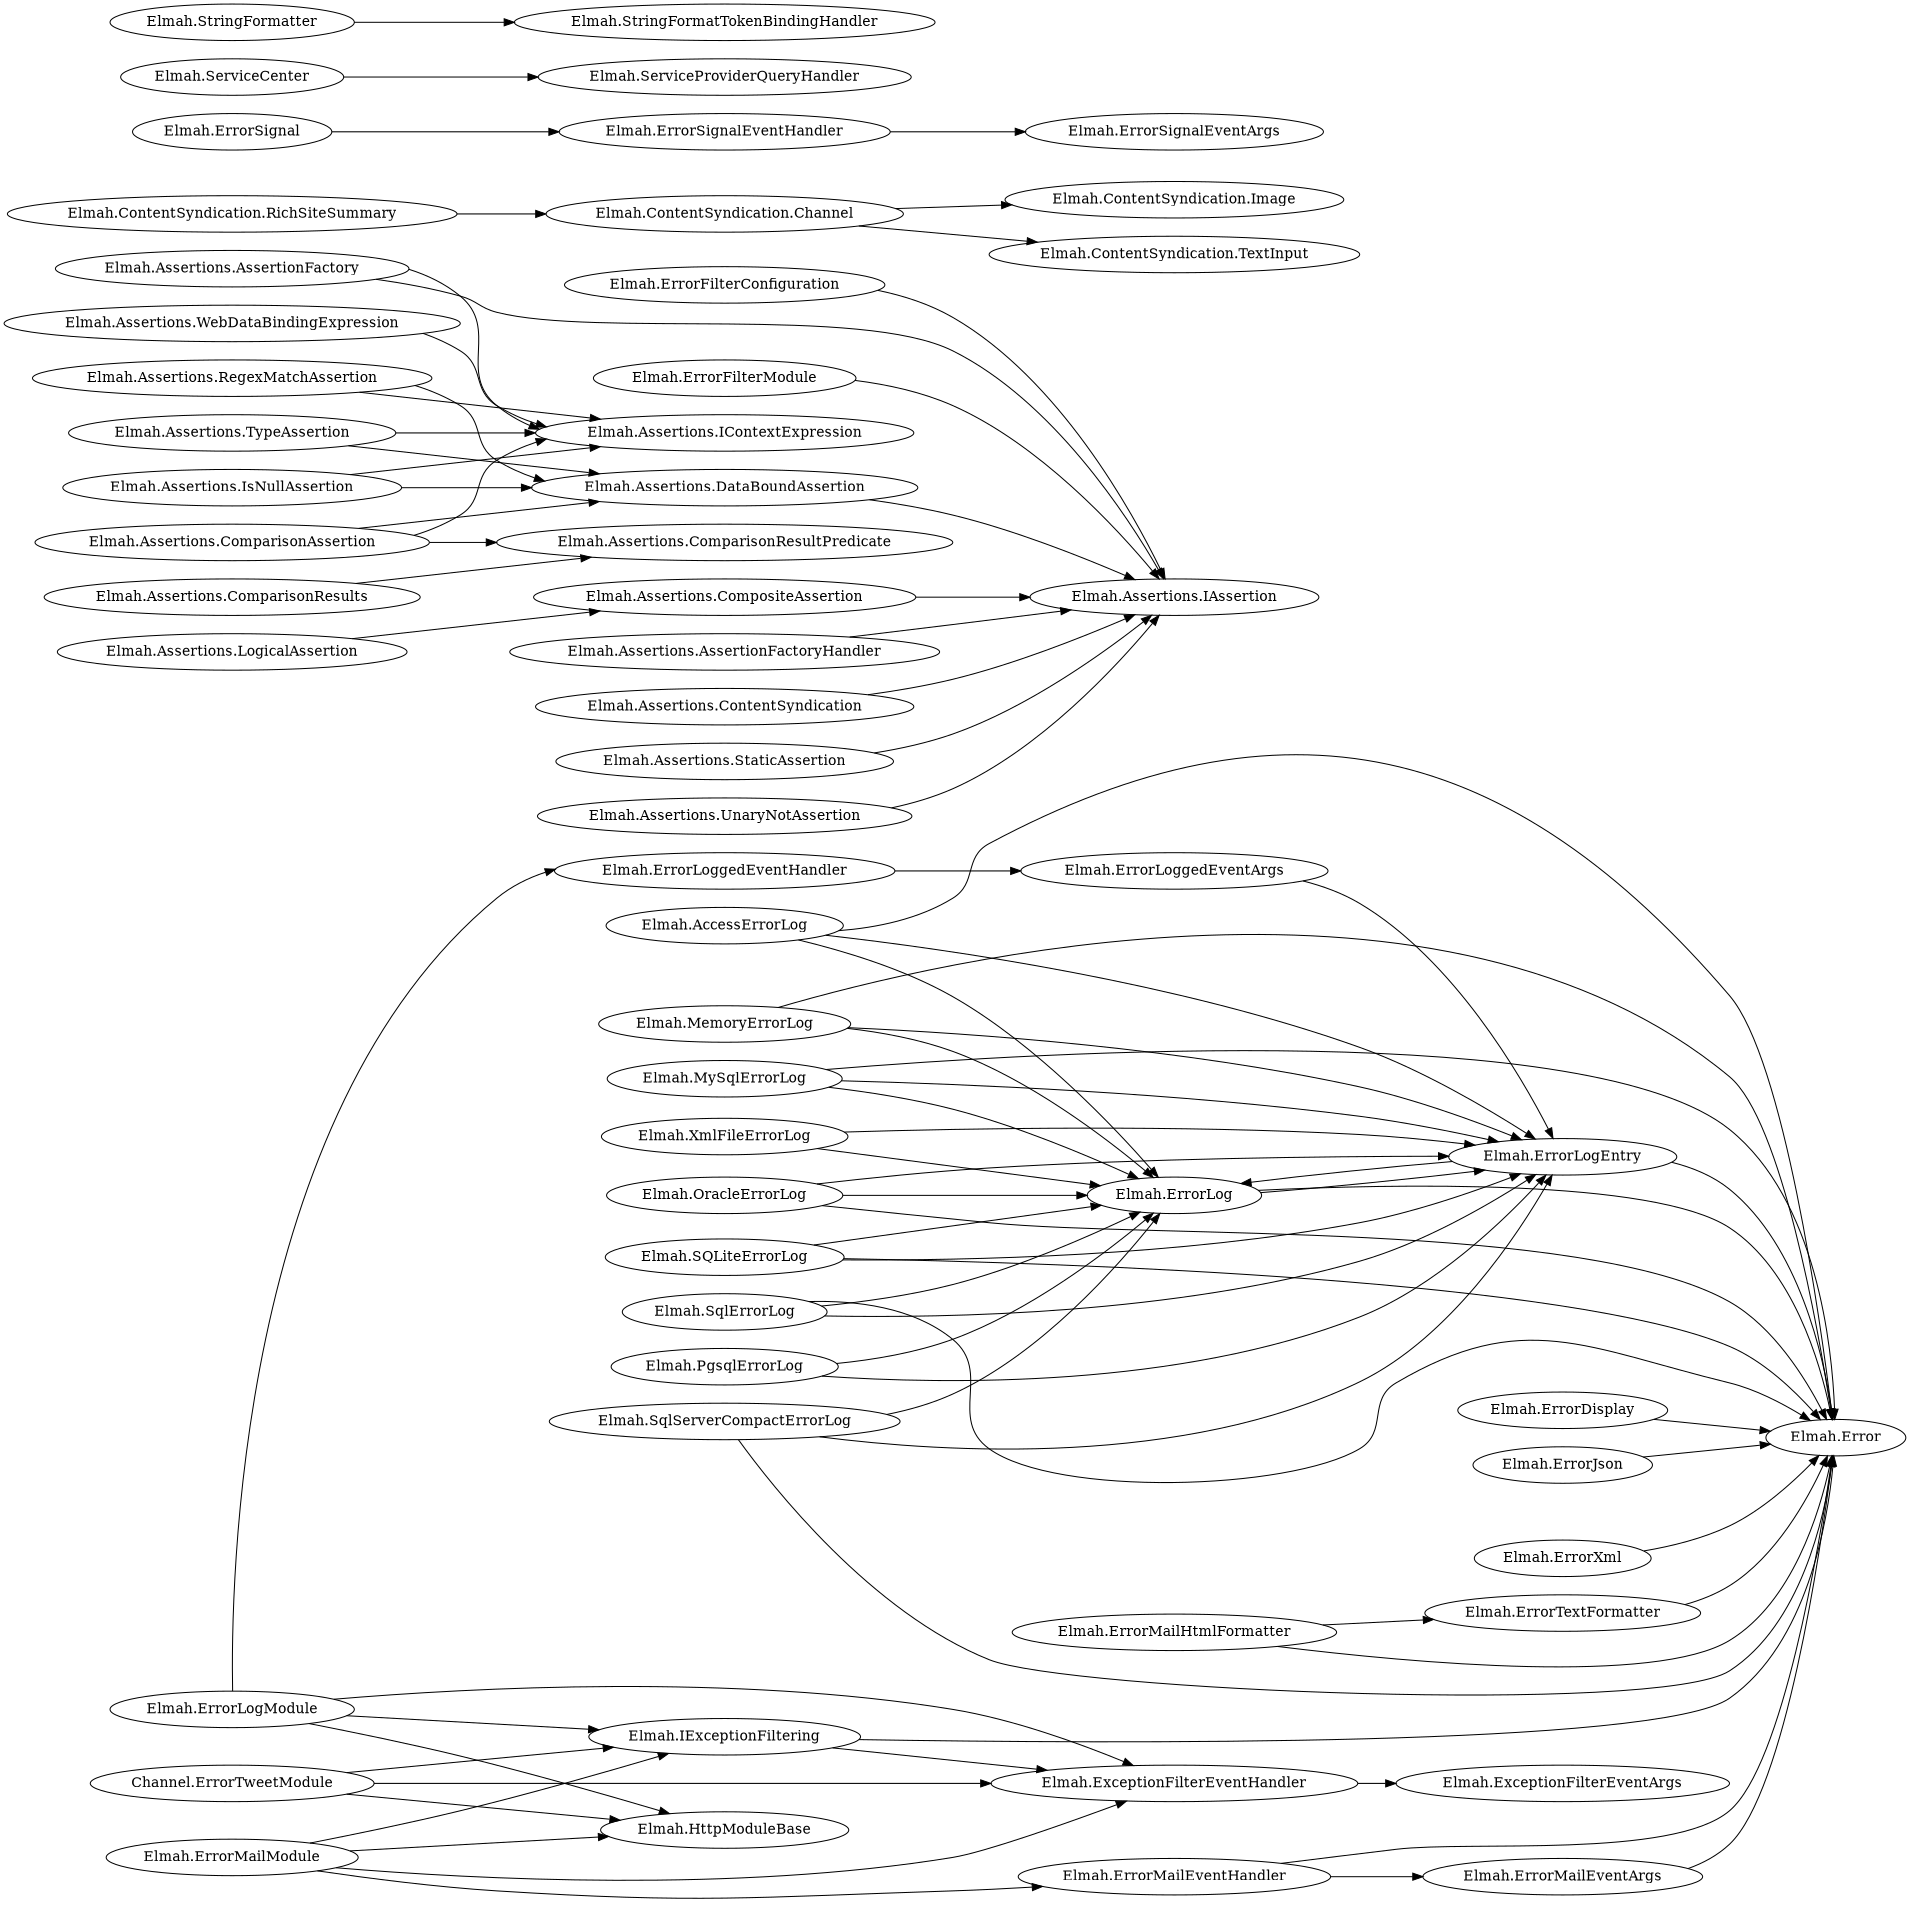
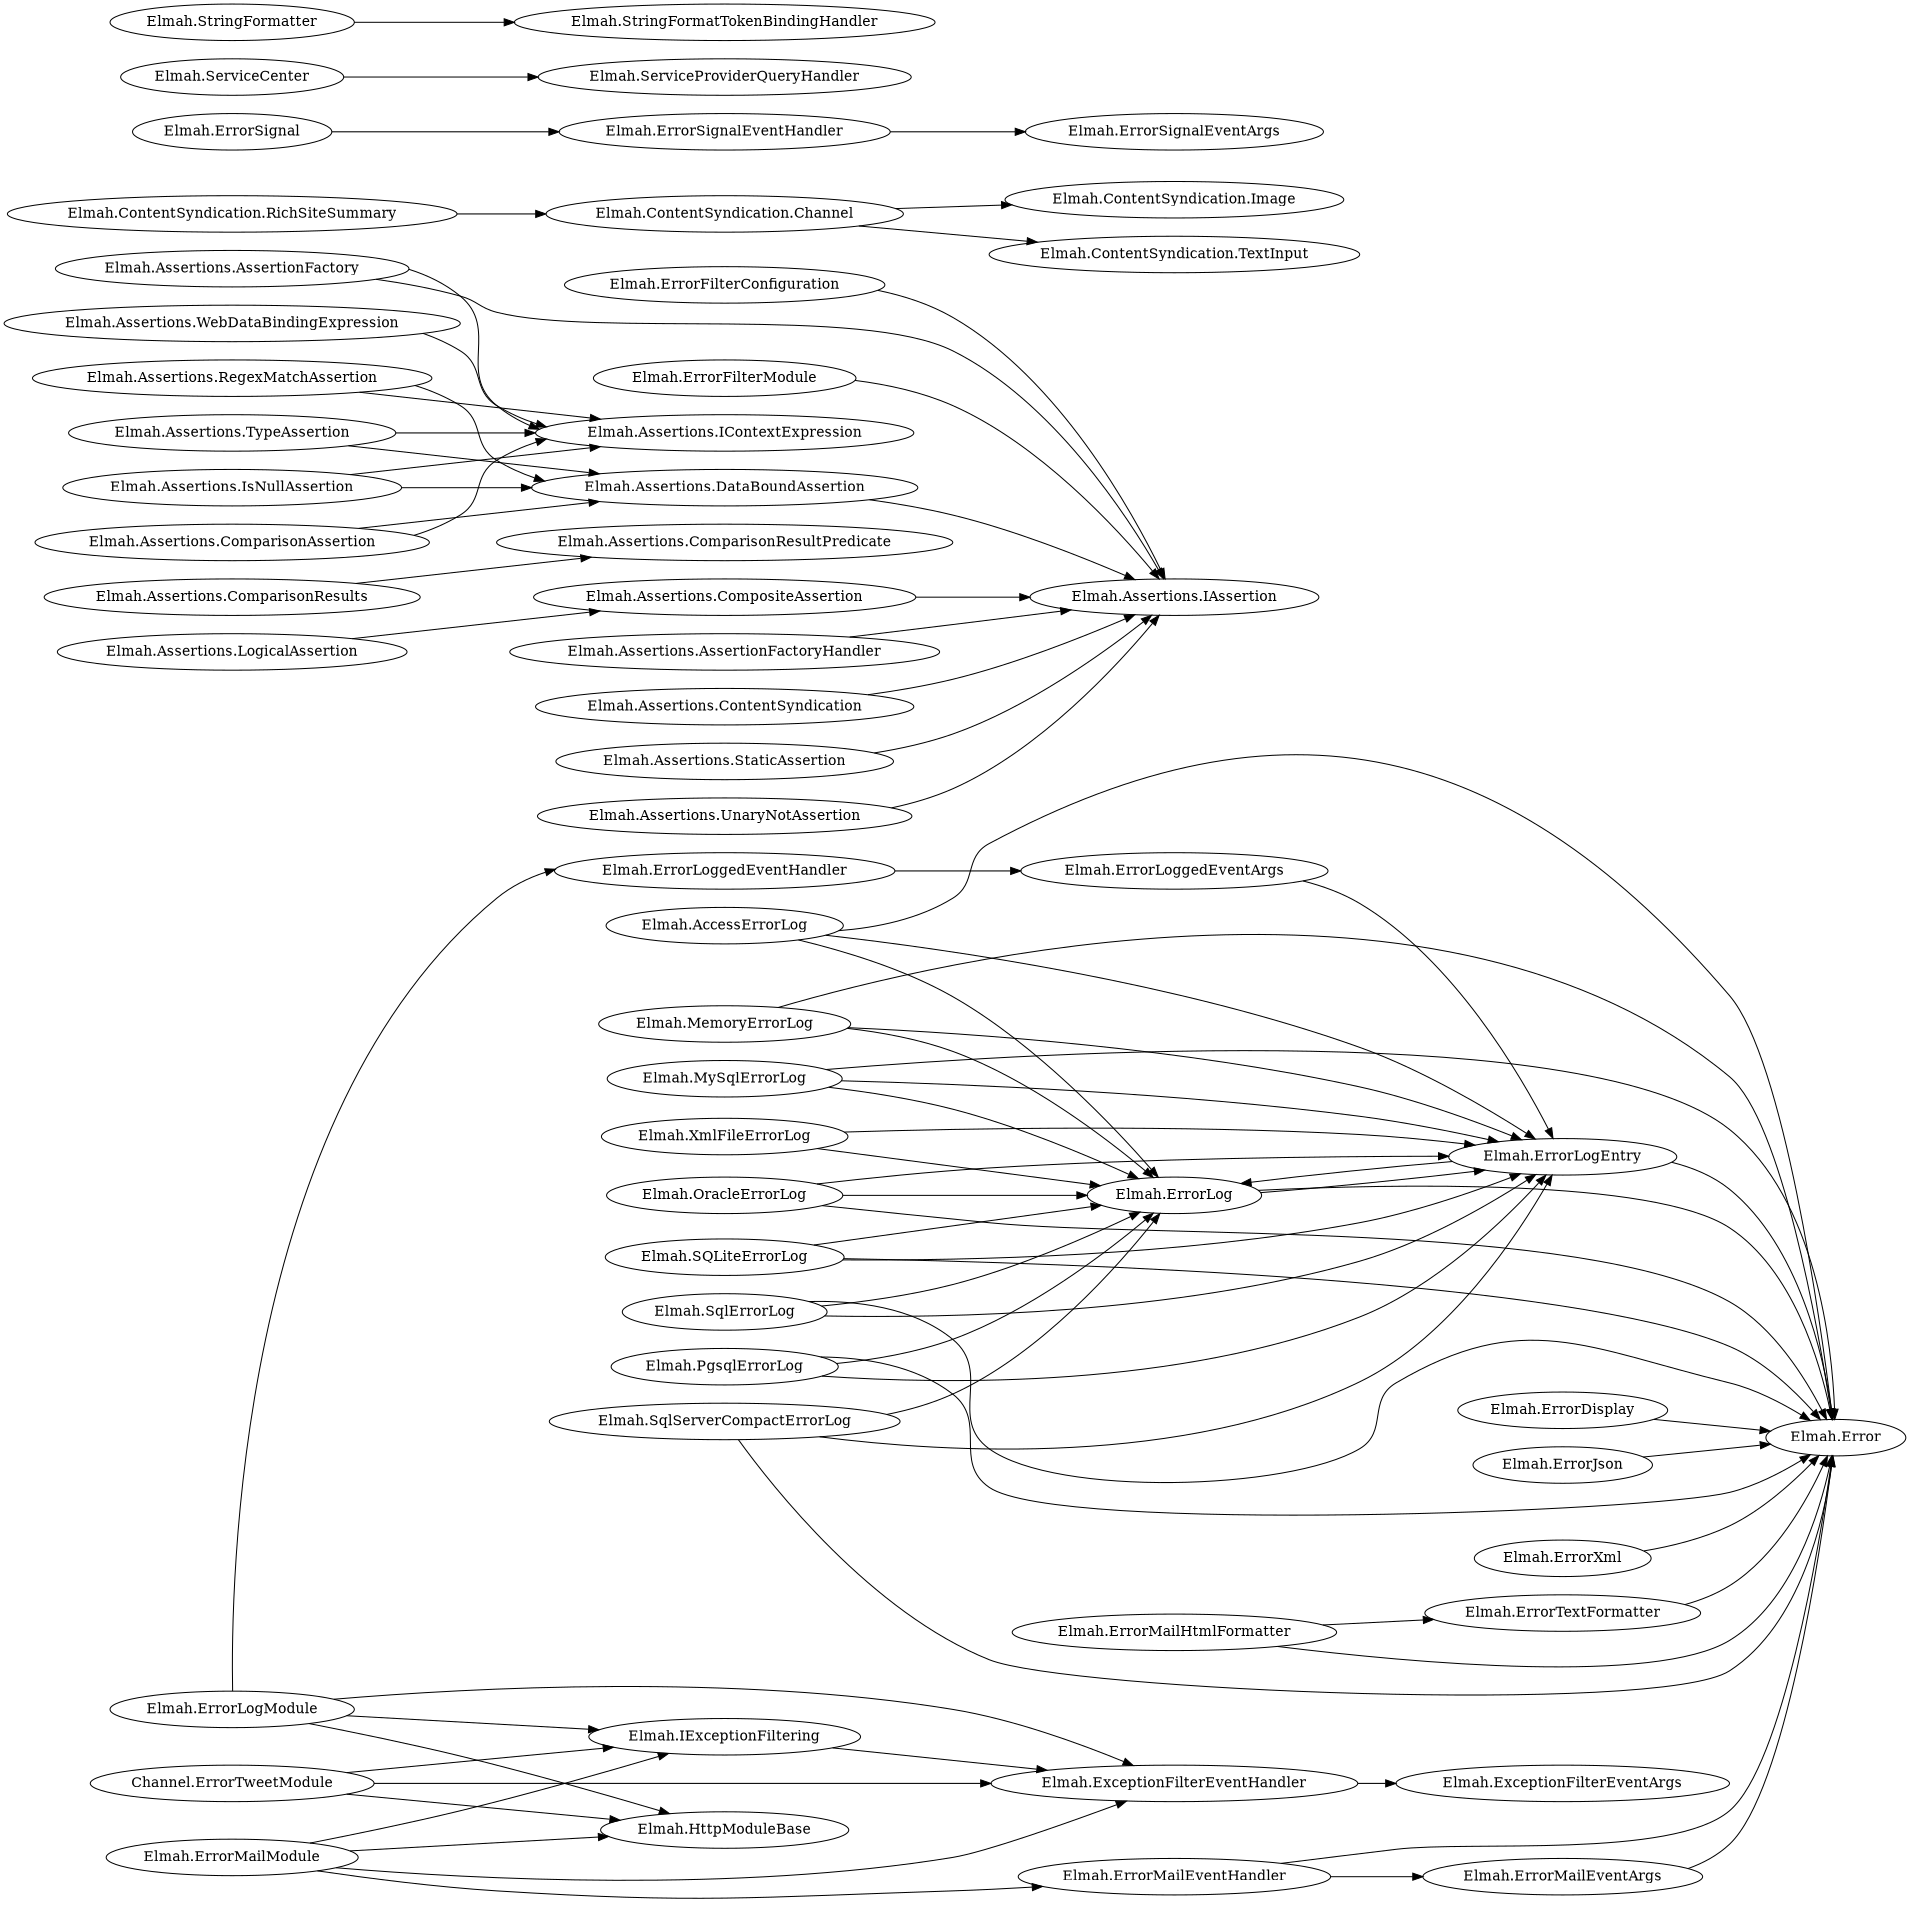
edge "Elmah.Assertions.ComparisonAssertion" -> "Elmah.Assertions.ComparisonResultPredicate": removed
edge "Elmah.IExceptionFiltering" -> "Elmah.Error": now "Elmah.PgsqlErrorLog" -> "Elmah.Error"
